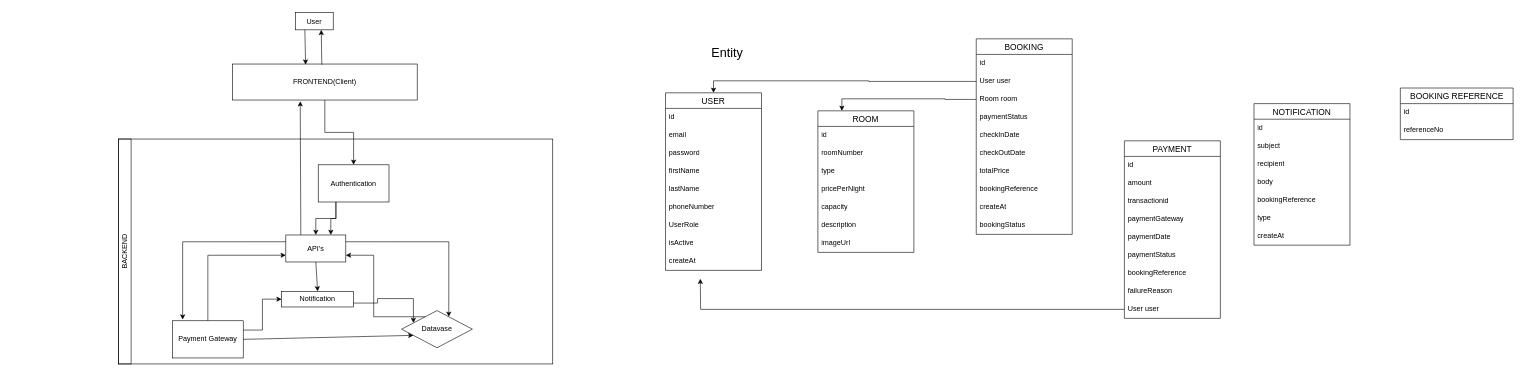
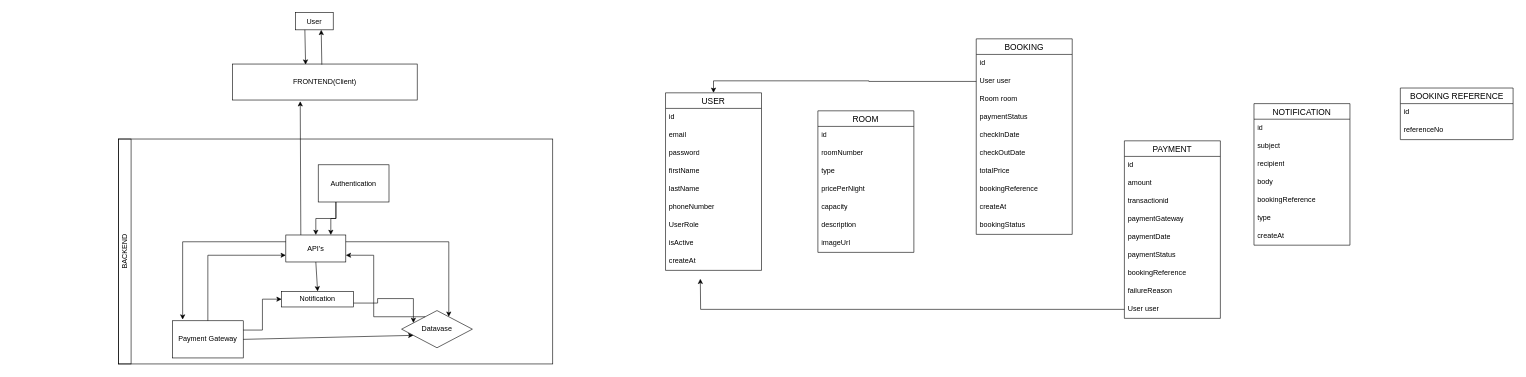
node "Entity": removed
edge "Room room" -> "ROOM": removed
edge "FRONTEND(Client)" -> "Authentication": removed
